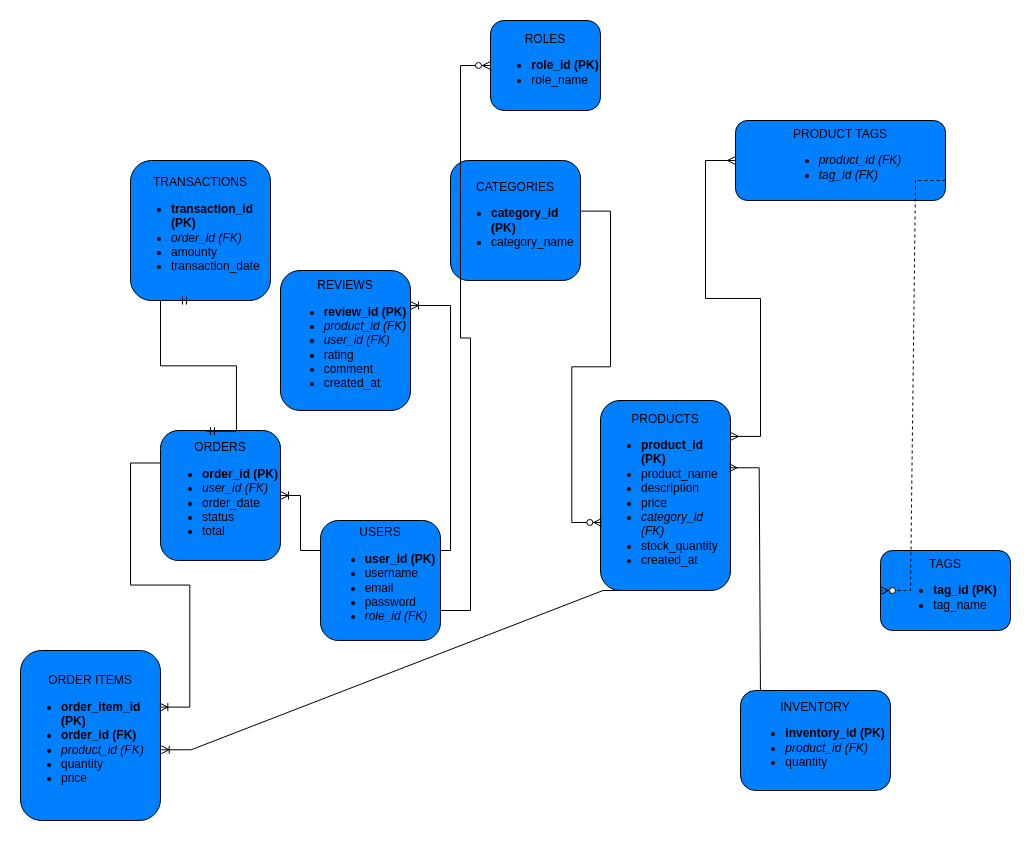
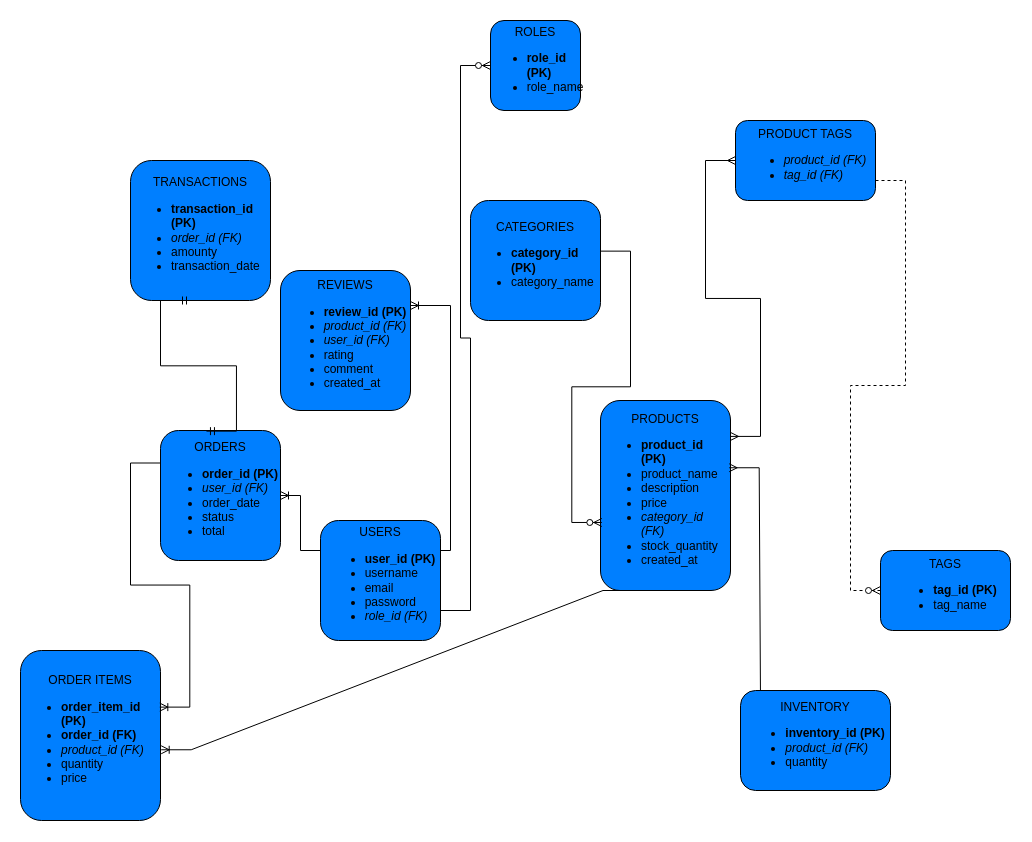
node "ROLES role_id (PK) role_name": size 110x90 -> 90x90
node "PRODUCT TAGS product_id (FK) tag_id (FK)": size 210x80 -> 140x80
node "CATEGORIES category_id (PK) category_name": moved (516, 221) -> (536, 261)
